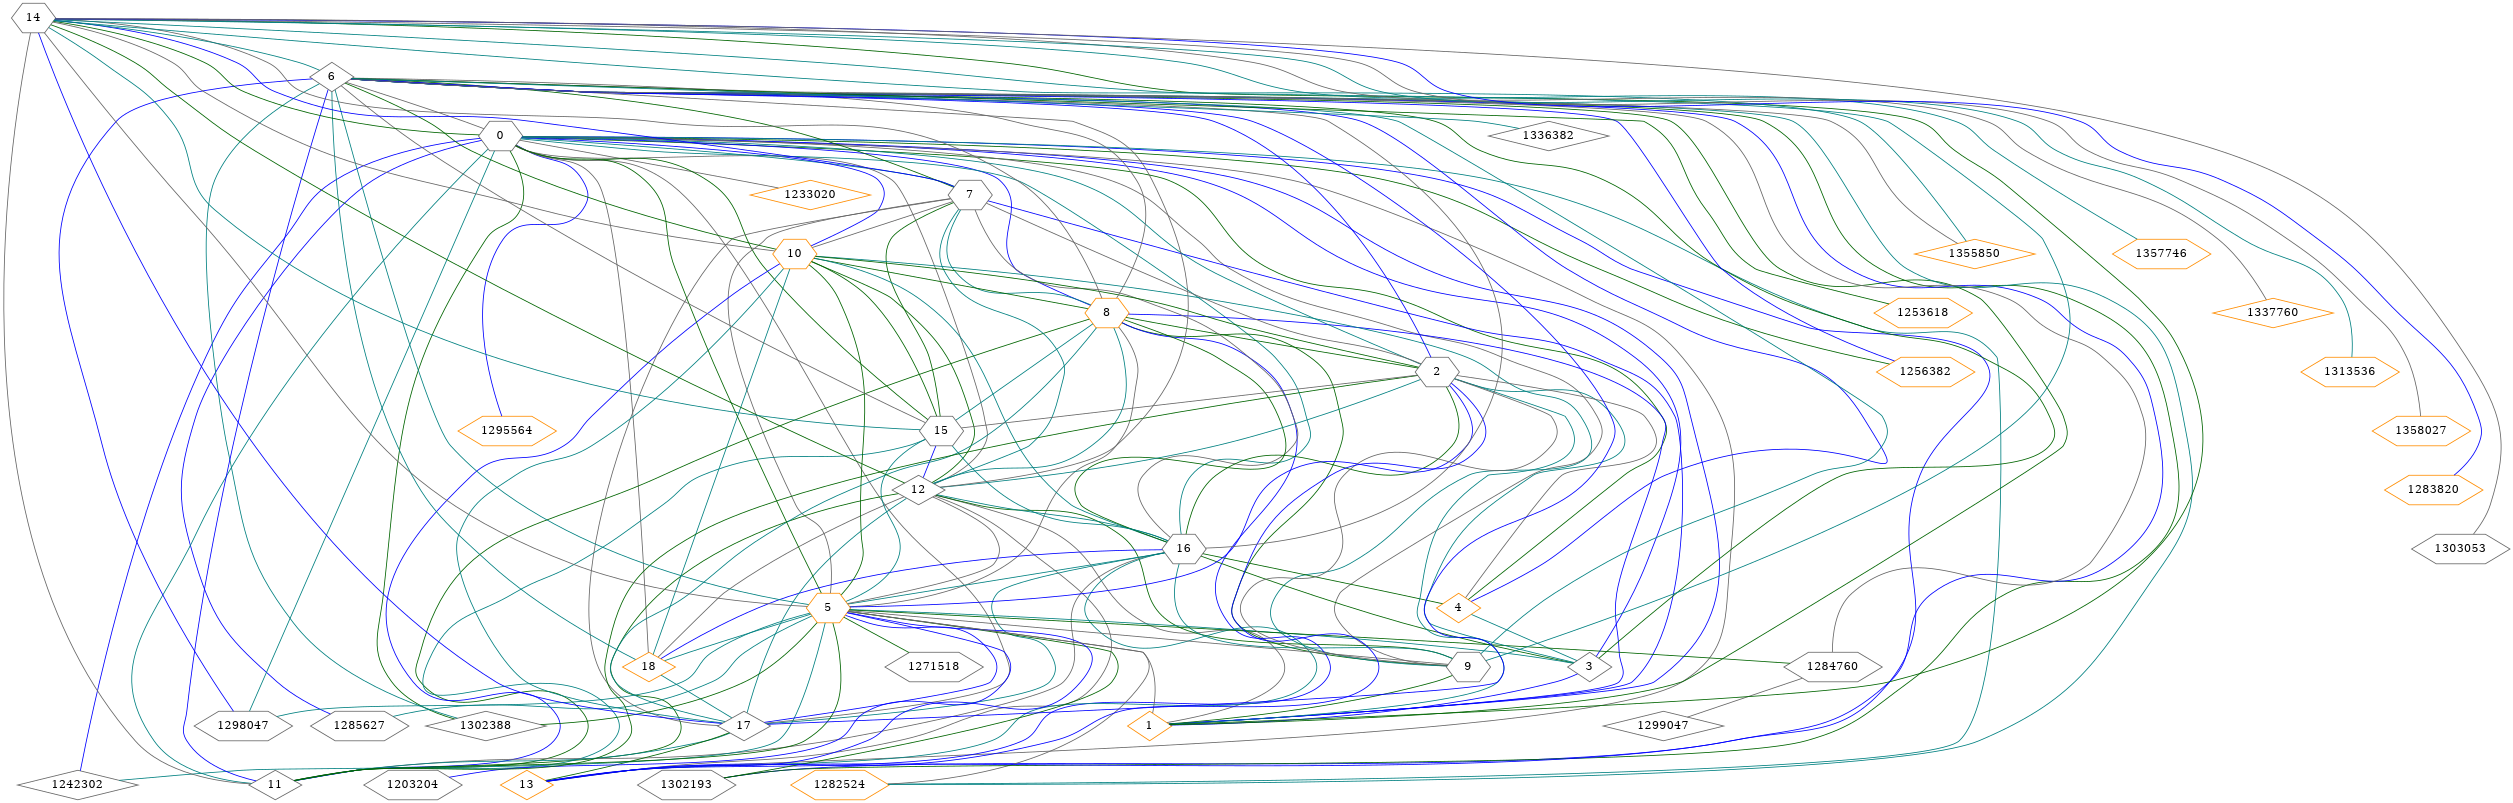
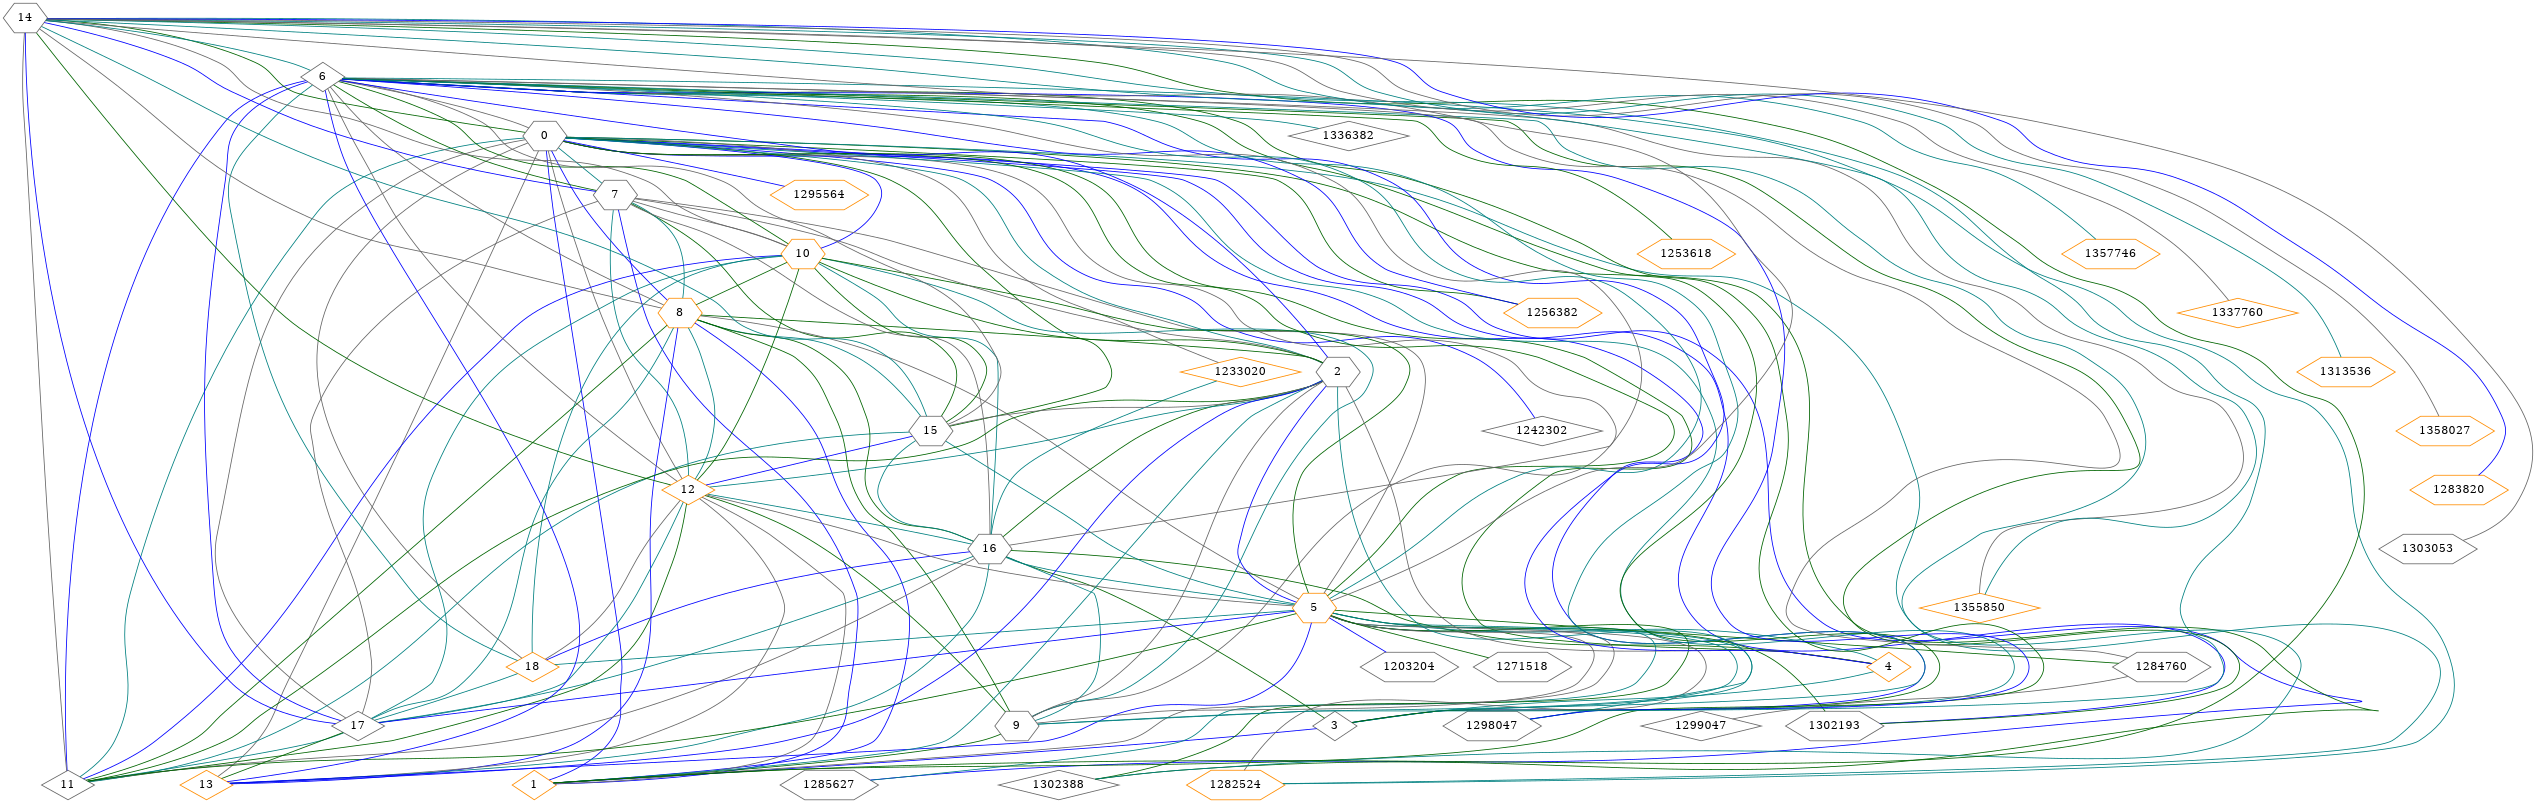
edge "0" -- "16": now "1233020" -- "16"
node "12": color gray40 -> darkorange
edge "5" -- "1242302": now "5" -- "4"
